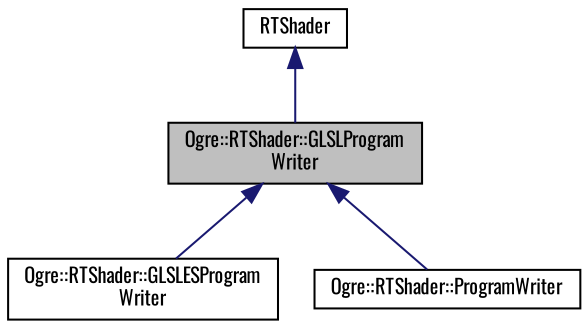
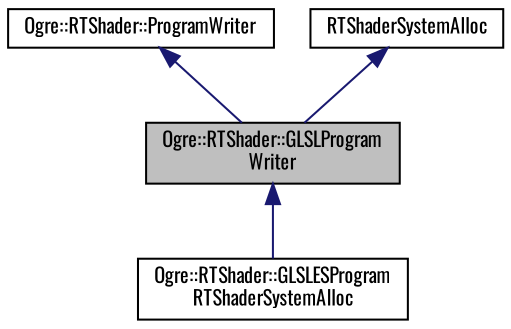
node "RTShader": label "RTShader" -> "RTShaderSystemAlloc"
edge "Ogre::RTShader::ProgramWriter" -> "Ogre::RTShader::GLSLProgram Writer": reversed
node "Ogre::RTShader::GLSLESProgram Writer": label "Ogre::RTShader::GLSLESProgram Writer" -> "Ogre::RTShader::GLSLESProgram RTShaderSystemAlloc"
